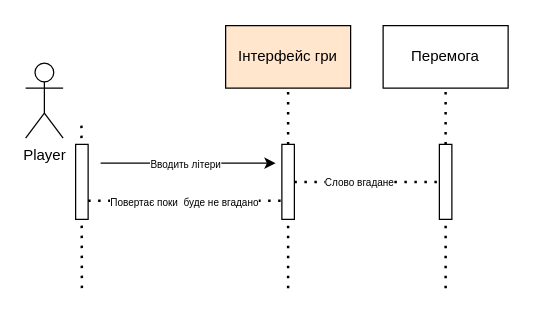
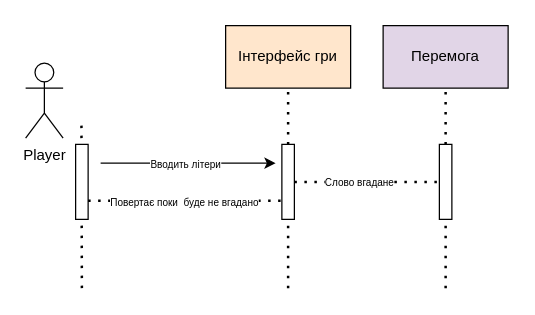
node "Перемога": fillcolor #ffffff -> #e1d5e7
